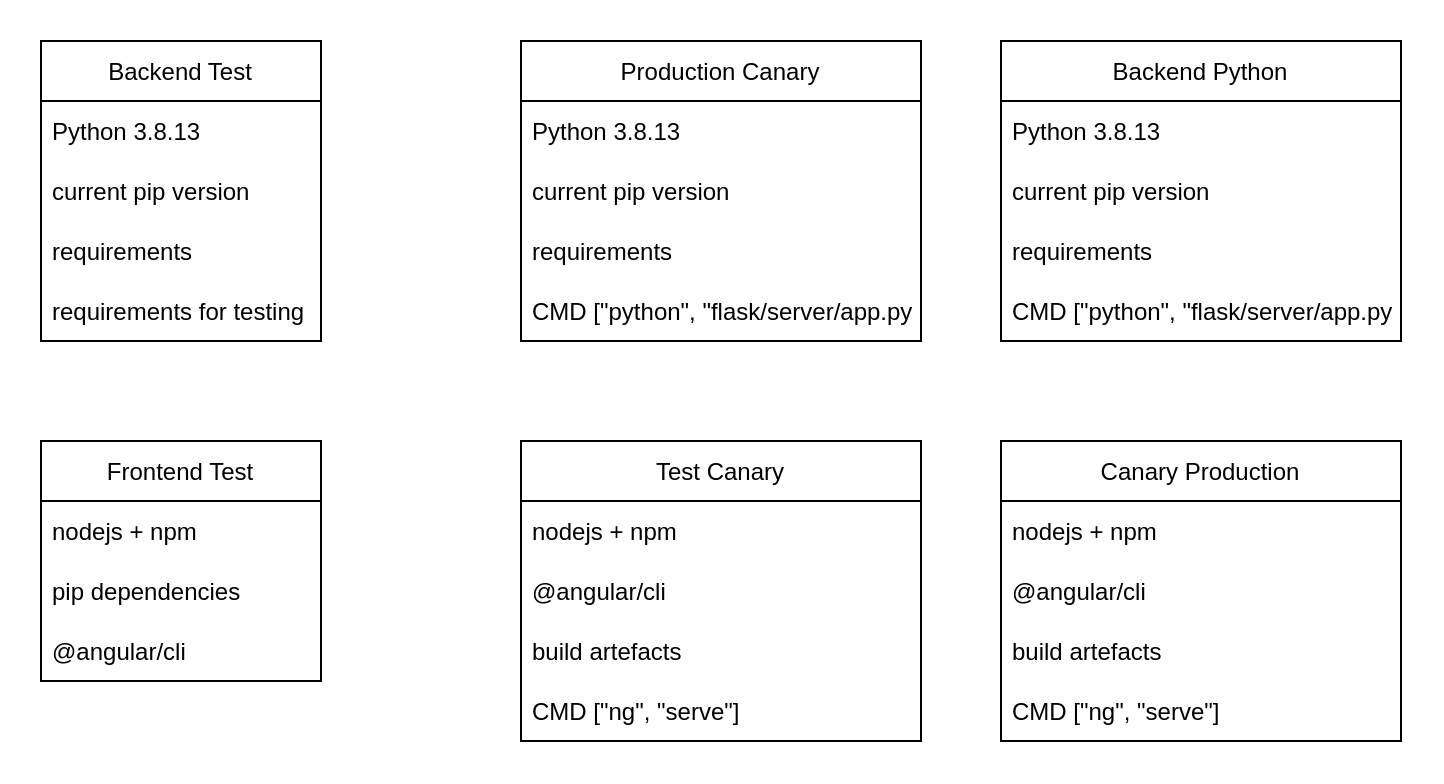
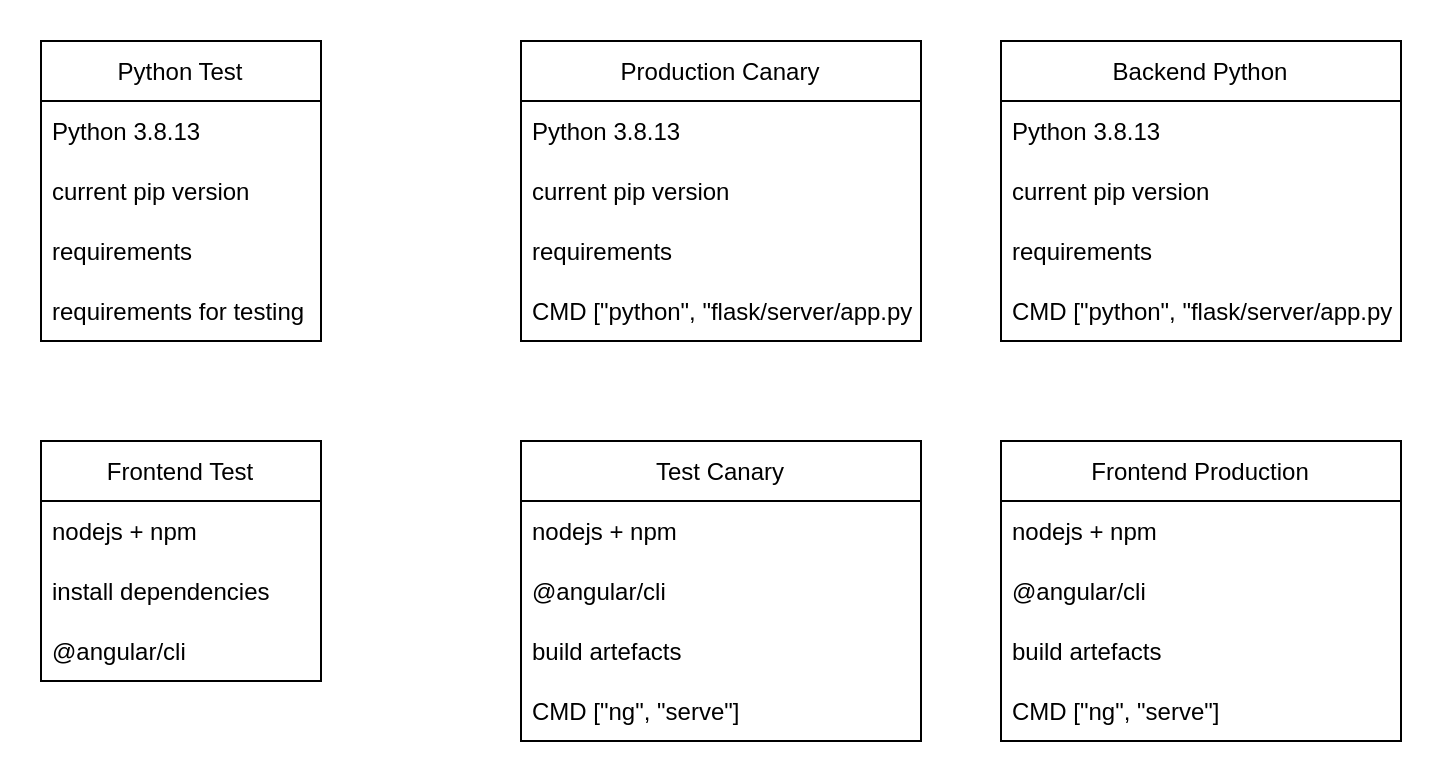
node "Backend Test": label "Backend Test" -> "Python Test"
node "Canary Production": label "Canary Production" -> "Frontend Production"
node "pip dependencies": label "pip dependencies" -> "install dependencies"
